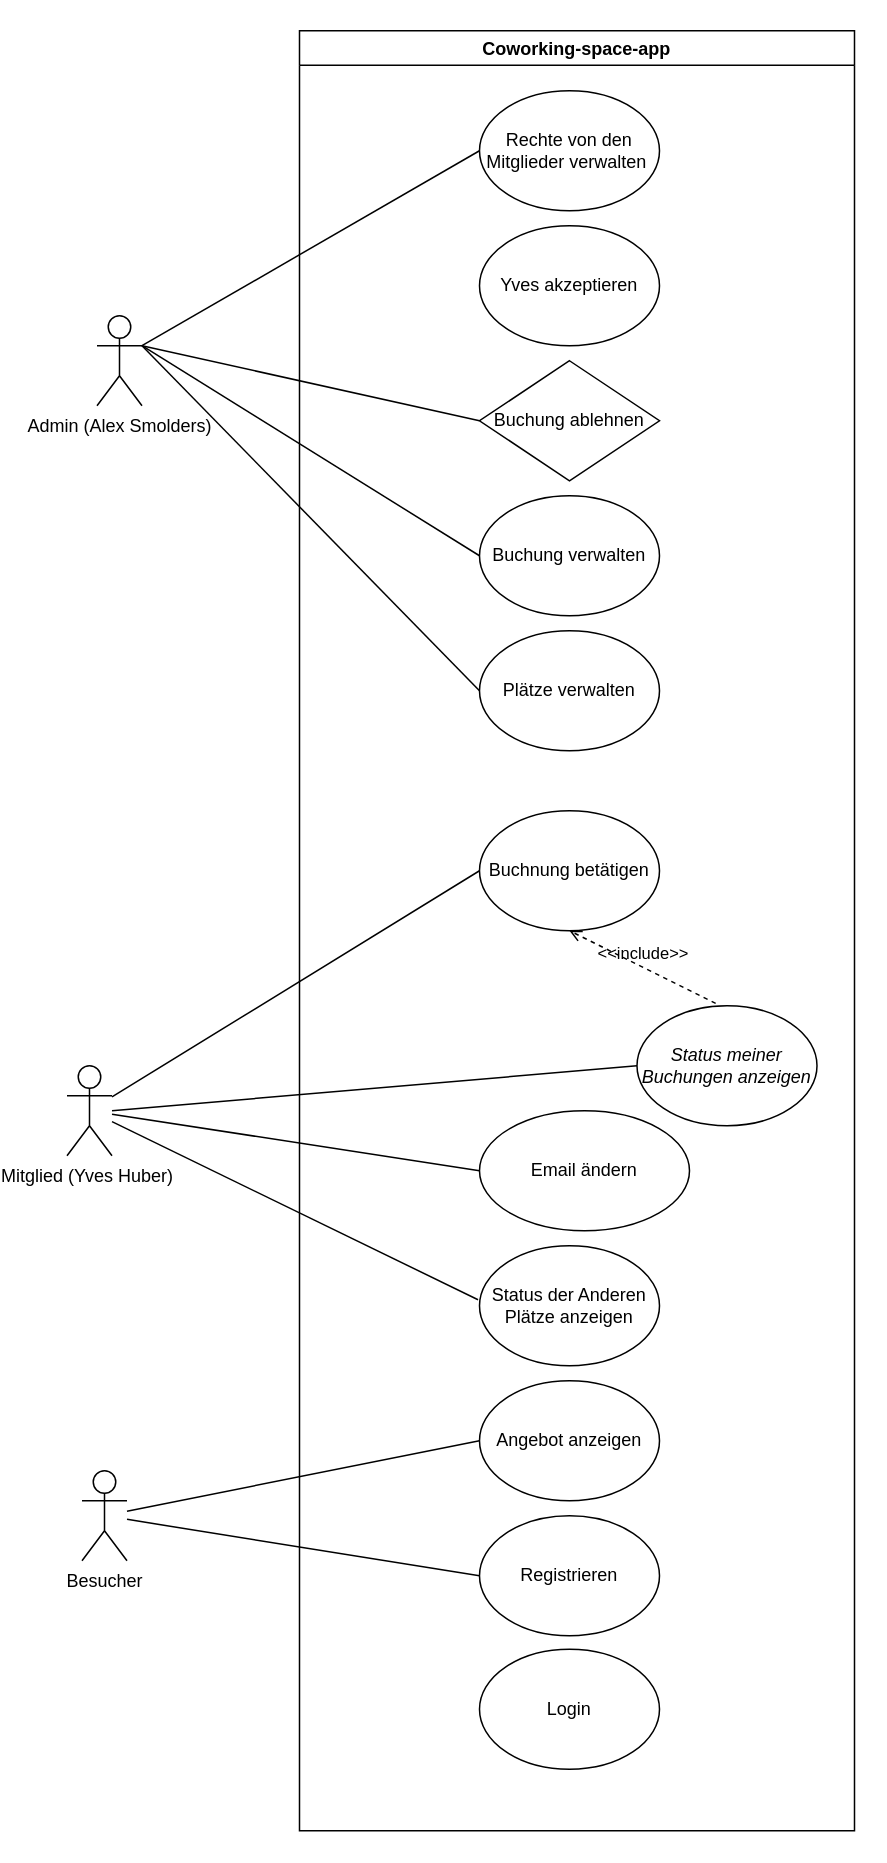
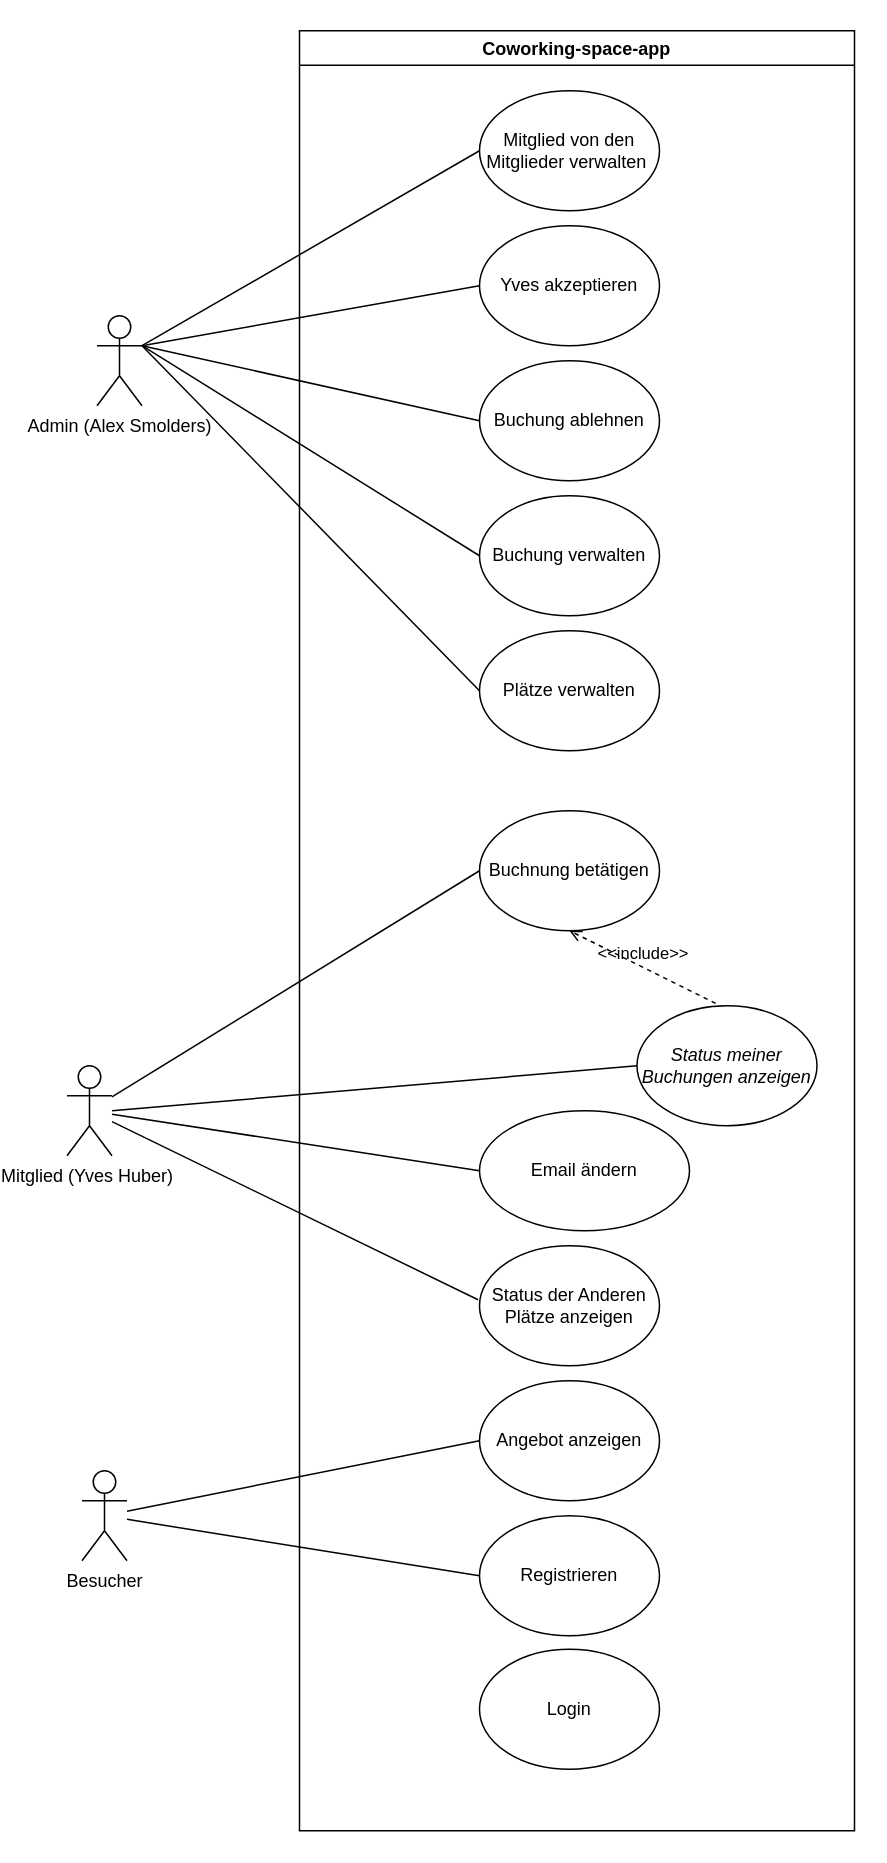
node "Rechte von den Mitglieder verwalten": label "Rechte von den Mitglieder verwalten" -> "Mitglied von den Mitglieder verwalten"
edge "Yves akzeptieren" -- "Admin (Alex Smolders)": added
node "Buchung ablehnen": shape diamond -> ellipse
